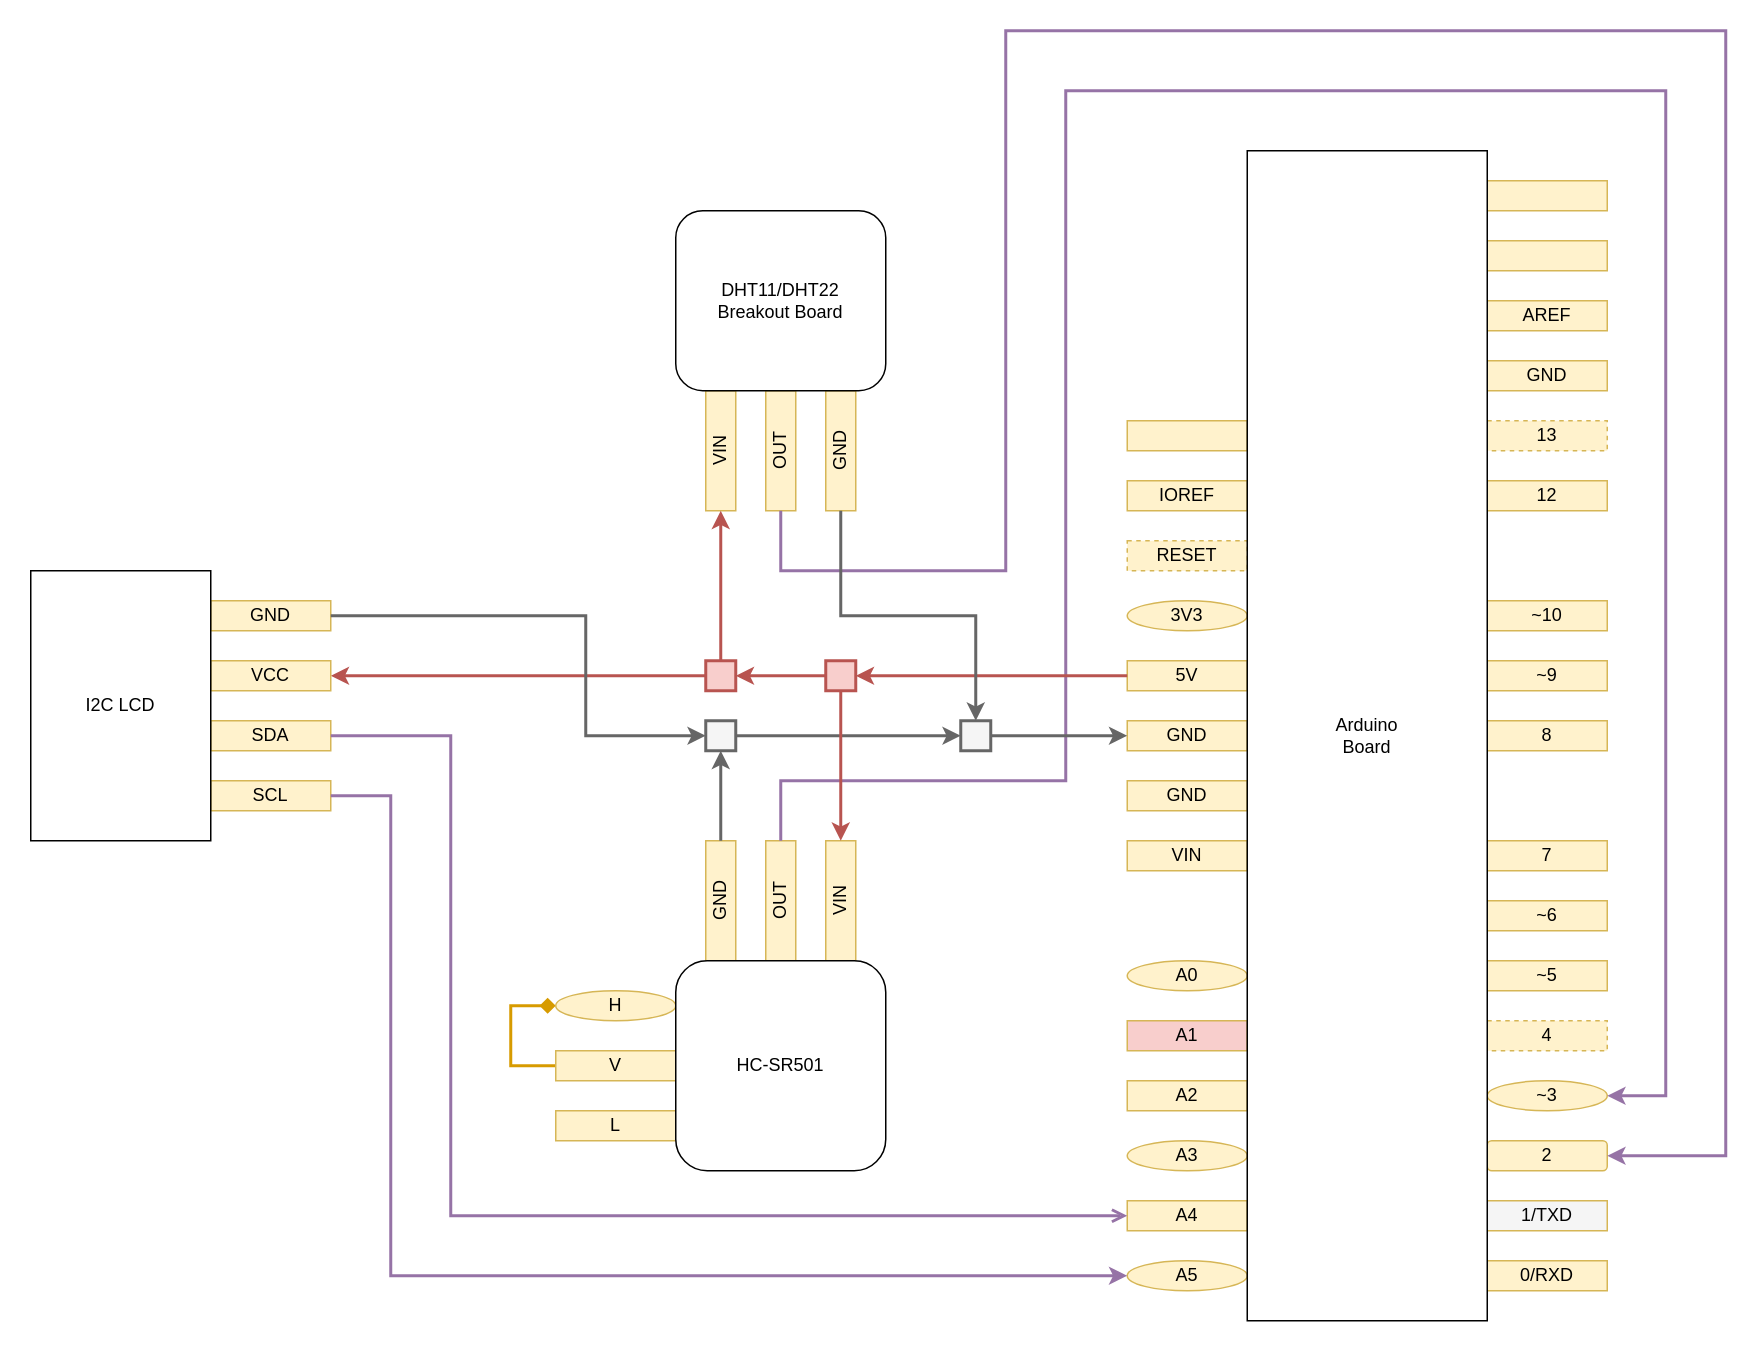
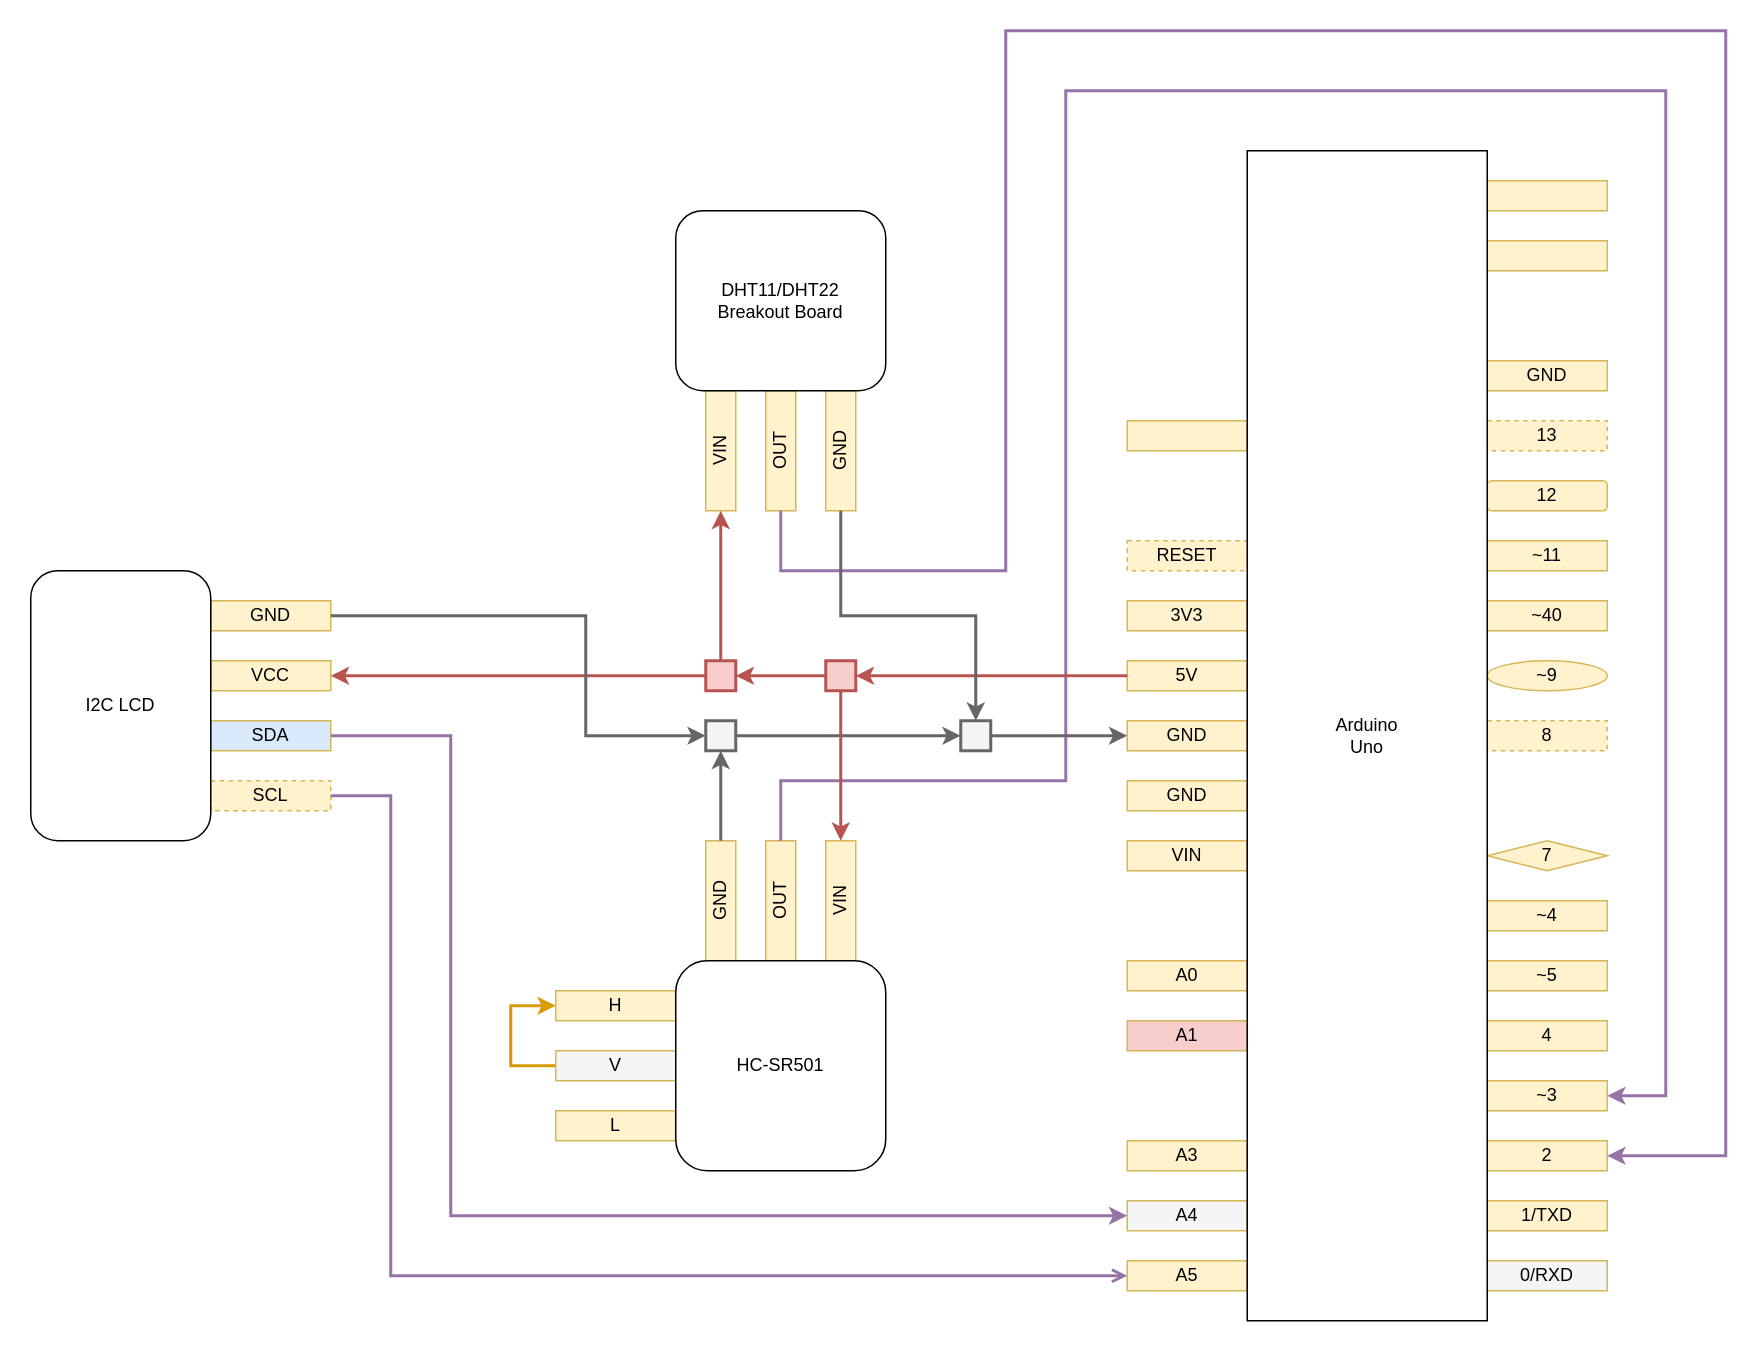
node "AREF": removed
node "IOREF": removed
node "12": shape rectangle -> rounded rectangle
node "~11": added
node "3V3": shape ellipse -> rectangle
node "~10": label "~10" -> "~40"
node "~9": shape rectangle -> ellipse
node "I2C LCD": shape rectangle -> rounded rectangle
node "SDA": fillcolor #fff2cc -> #dae8fc
node "Arduino Board": label "Arduino Board" -> "Arduino Uno"
node "8": style solid -> dashed
node "SCL": style solid -> dashed
node "7": shape rectangle -> diamond
node "~6": label "~6" -> "~4"
node "A0": shape ellipse -> rectangle
edge "V" -> "H": arrowhead diamond -> classic
node "H": shape ellipse -> rectangle
node "4": style dashed -> solid
node "V": fillcolor #fff2cc -> #f5f5f5
node "A2": removed
node "~3": shape ellipse -> rectangle
node "A3": shape ellipse -> rectangle
node "2": shape rounded rectangle -> rectangle
edge "SDA" -> "A4": arrowhead open -> classic
node "A4": fillcolor #fff2cc -> #f5f5f5
node "1/TXD": fillcolor #f5f5f5 -> #fff2cc
edge "SCL" -> "A5": arrowhead classic -> open
node "A5": shape ellipse -> rectangle
node "0/RXD": fillcolor #fff2cc -> #f5f5f5
